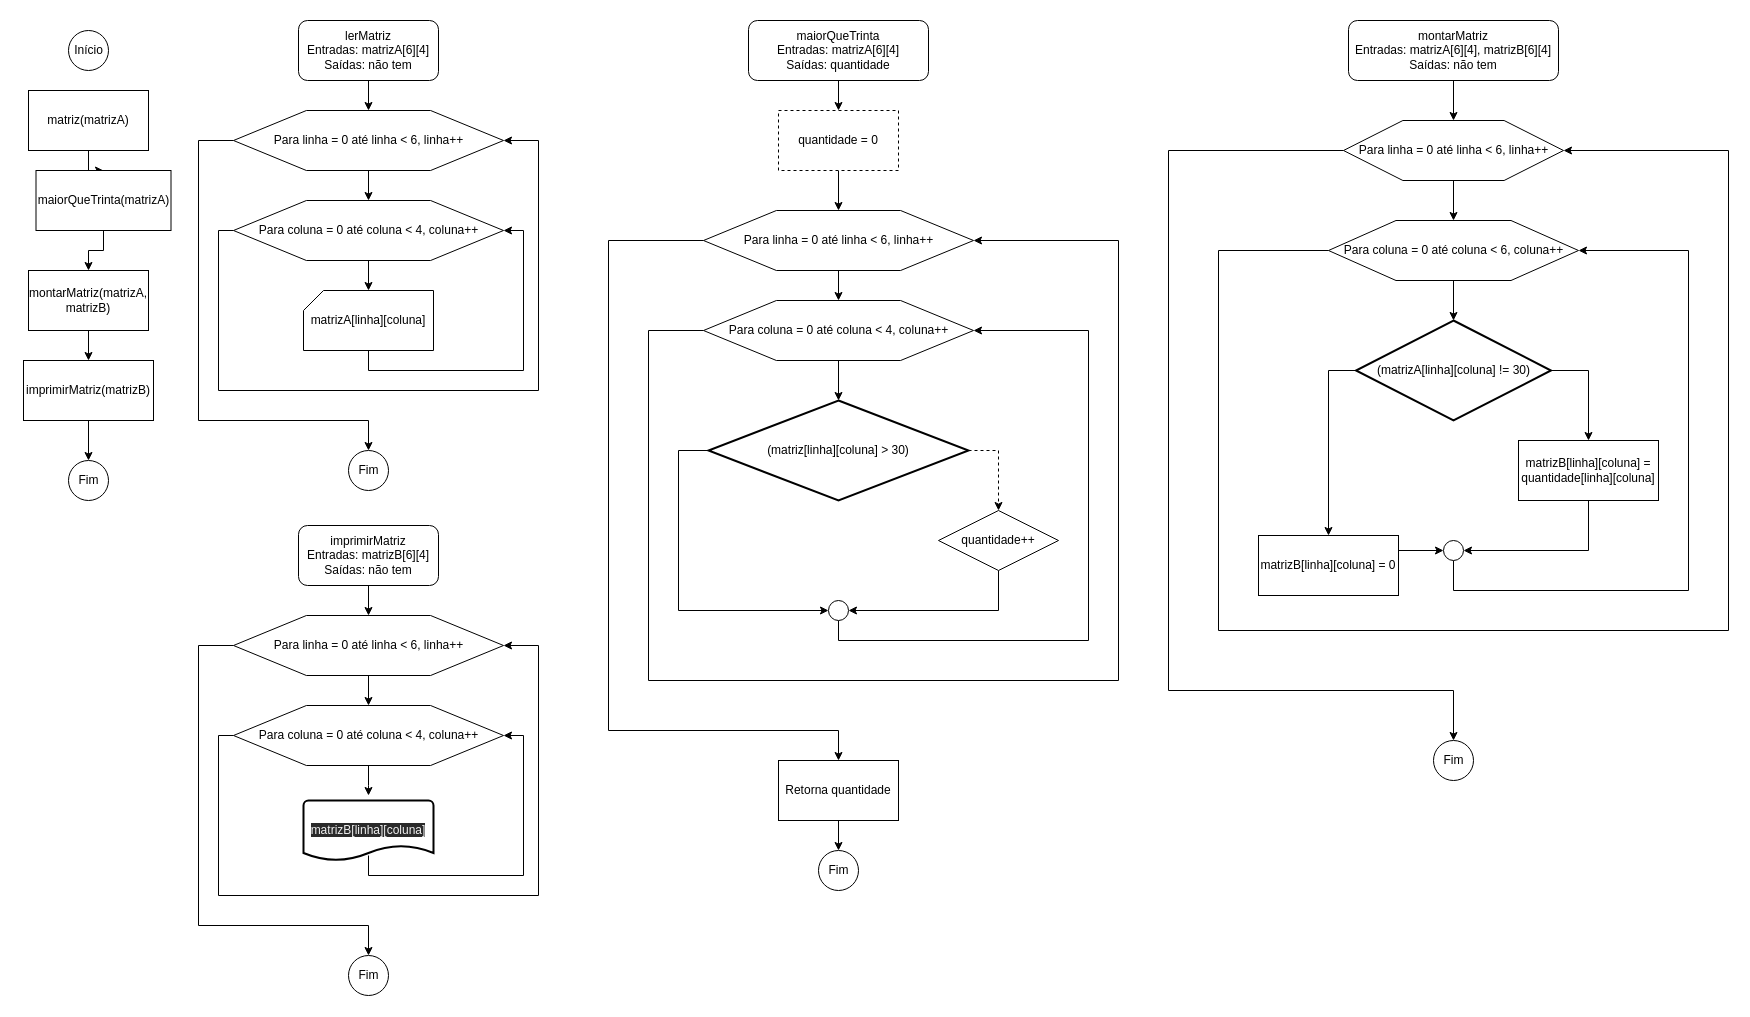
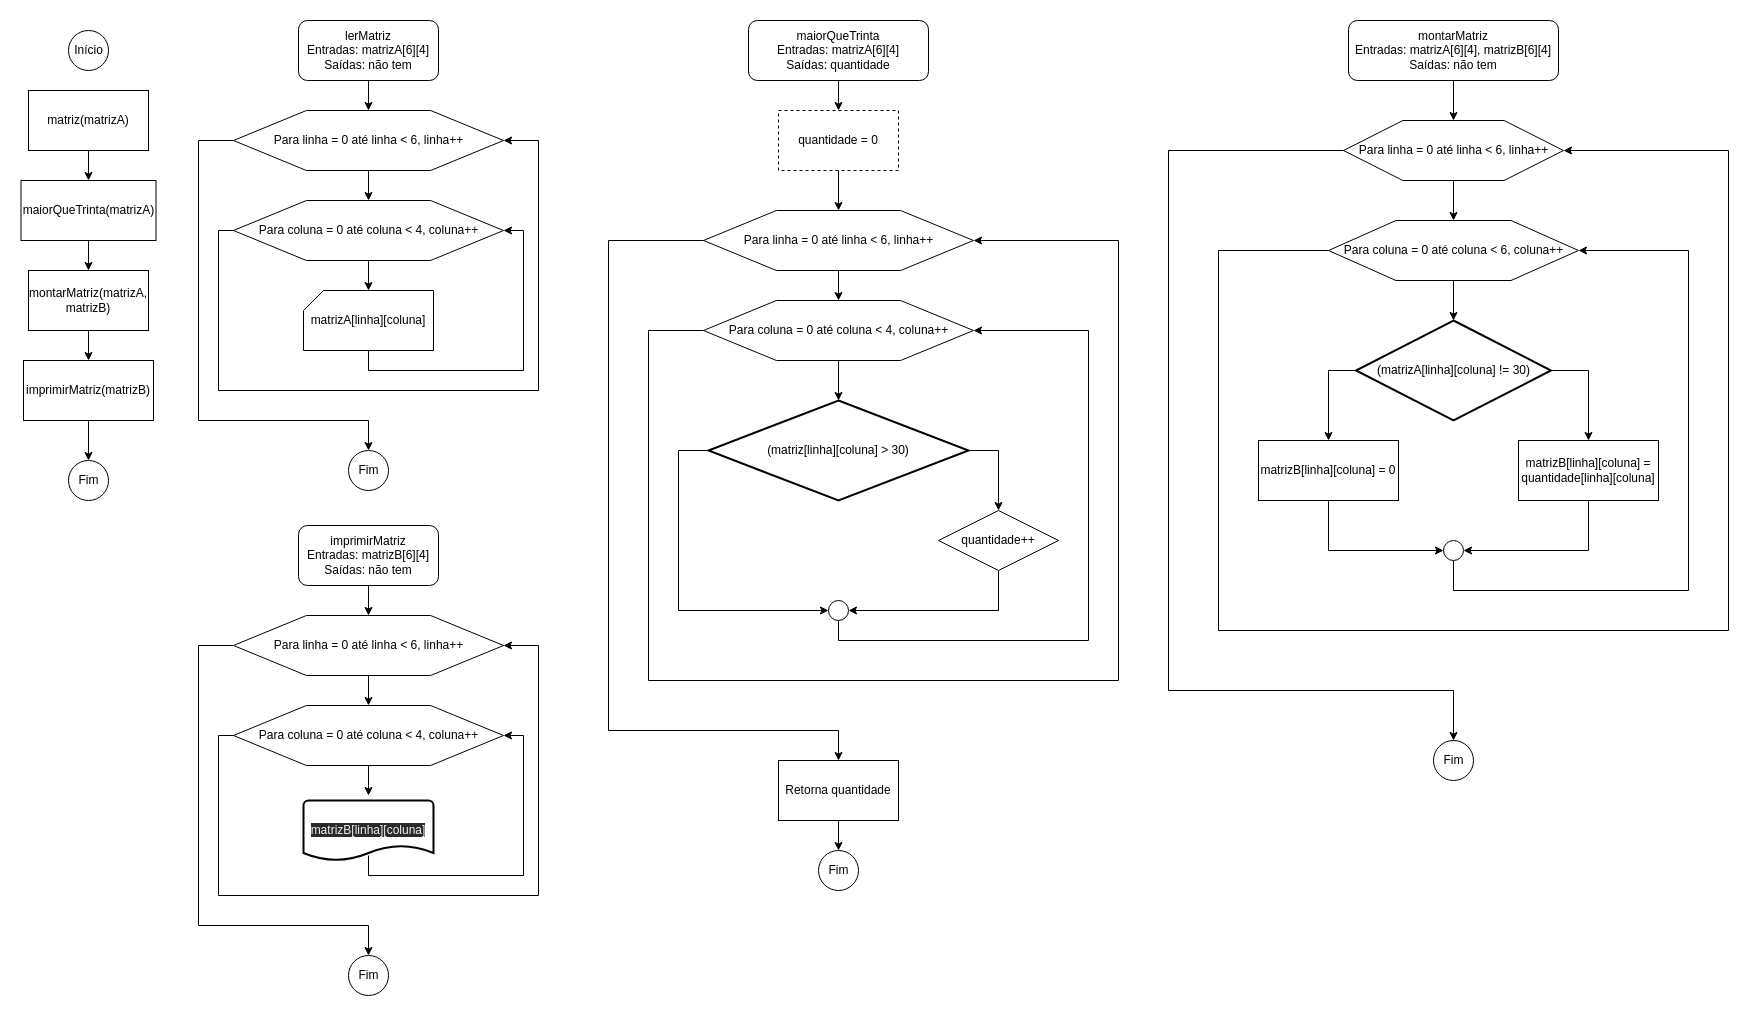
node "maiorQueTrinta(matrizA)": moved (104, 201) -> (89, 211)
edge "(matriz[linha][coluna] > 30)" -> "quantidade++": style dashed -> solid
node "matrizB[linha][coluna] = 0": moved (1329, 566) -> (1329, 471)
